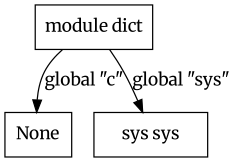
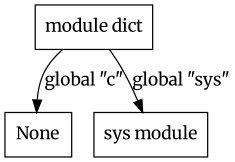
node "sys sys": label "sys sys" -> "sys module"
